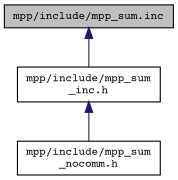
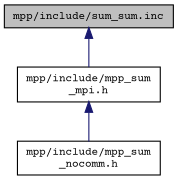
node "mpp/include/mpp_sum.inc": label "mpp/include/mpp_sum.inc" -> "mpp/include/sum_sum.inc"
node "mpp/include/mpp_sum _inc.h": label "mpp/include/mpp_sum _inc.h" -> "mpp/include/mpp_sum _mpi.h"
